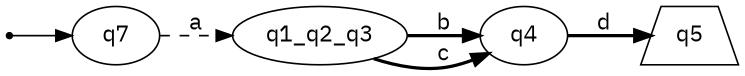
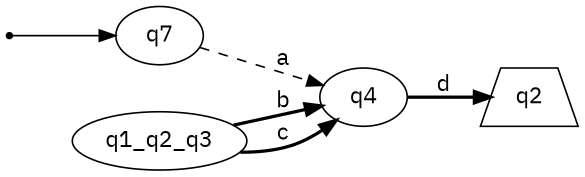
edge "q7" -> "q1_q2_q3": now "q7" -> "q4"
node "q5": label "q5" -> "q2"
